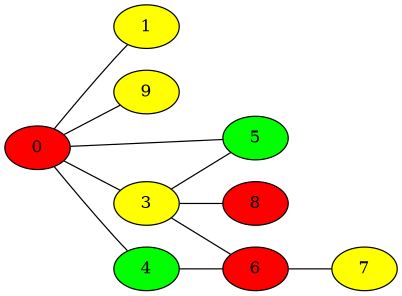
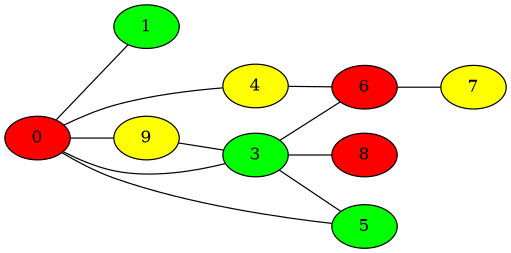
node "1": fillcolor yellow -> green
edge "9" -- "3": added
node "3": fillcolor yellow -> green
node "4": fillcolor green -> yellow
